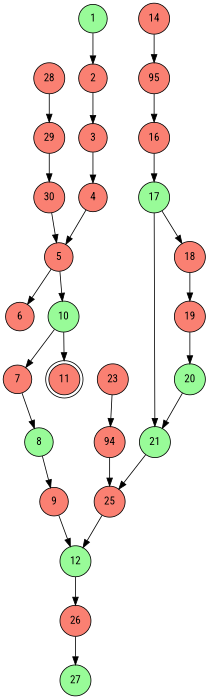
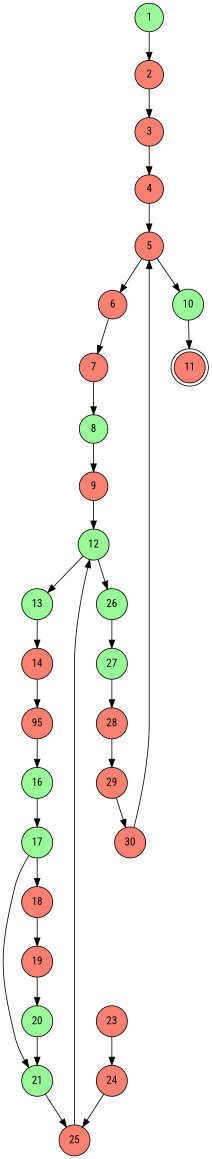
node "16": fillcolor salmon -> palegreen
edge "10" -> "7": now "6" -> "7"
node "94": label "94" -> "24"
node "13": added
node "26": fillcolor salmon -> palegreen
edge "27" -> "28": added
